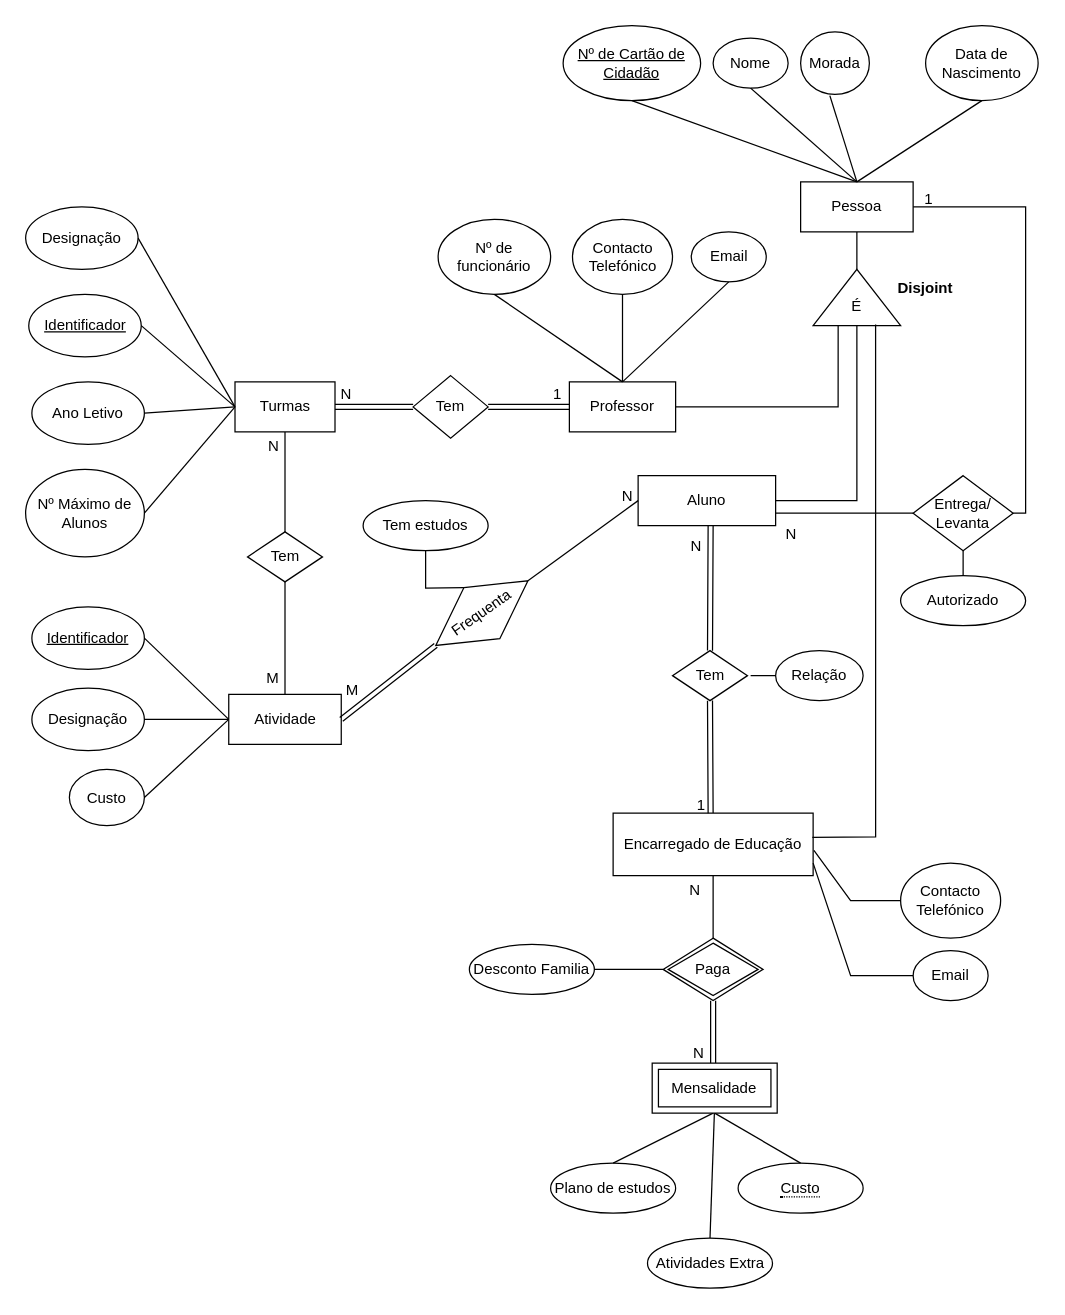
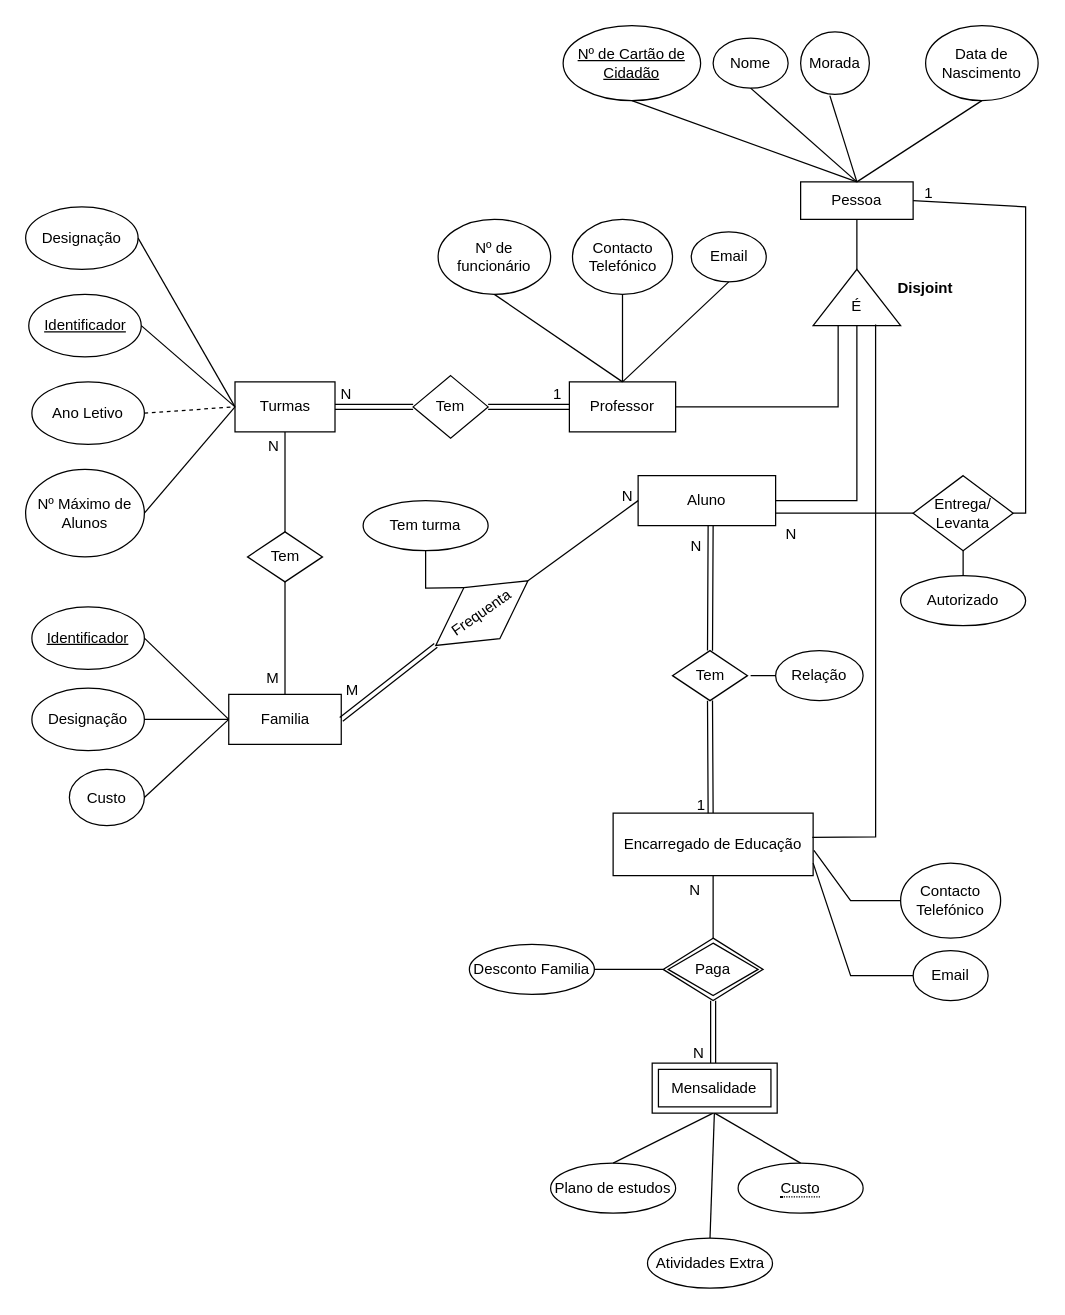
node "Pessoa": size 113x50 -> 113x38
edge "Turmas" -- "Ano Letivo": style solid -> dashed
node "Tem estudos": label "Tem estudos" -> "Tem turma"
node "Atividade": label "Atividade" -> "Familia"
